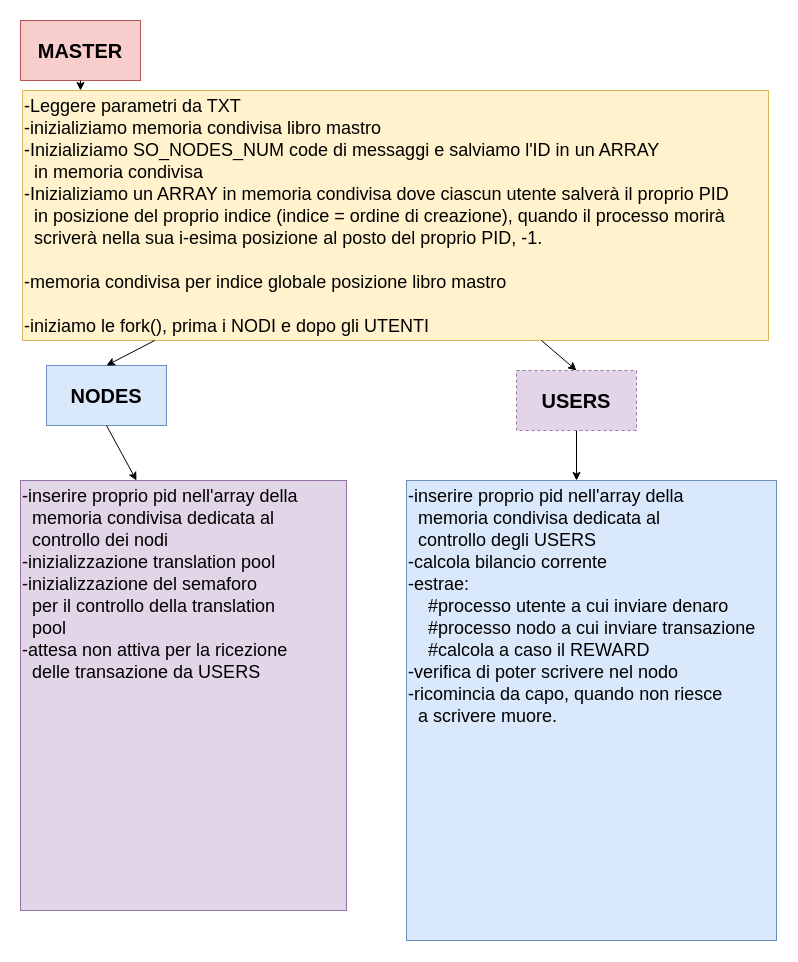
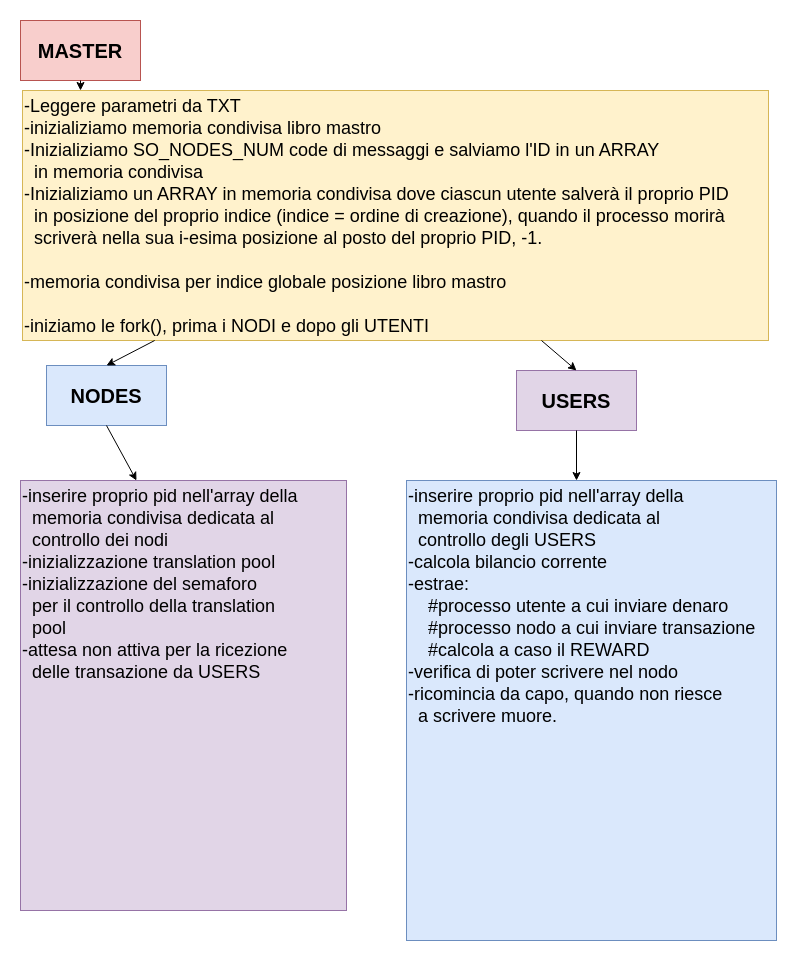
node "USERS": style dashed -> solid
